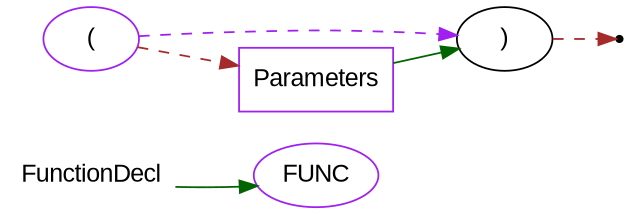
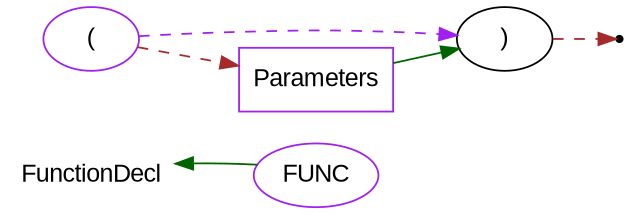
edge "FunctionDecl" -> "FUNC": reversed
